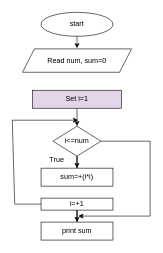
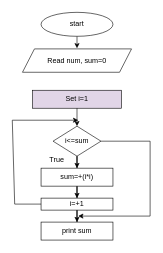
node "i<=num": label "i<=num" -> "i<=sum"
edge "sum=+(i*i)" -> "i=+1": added
